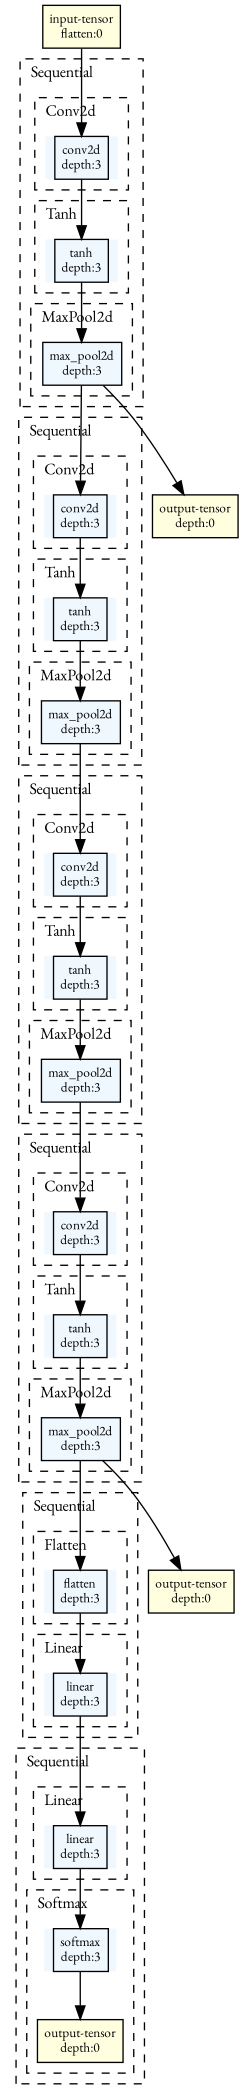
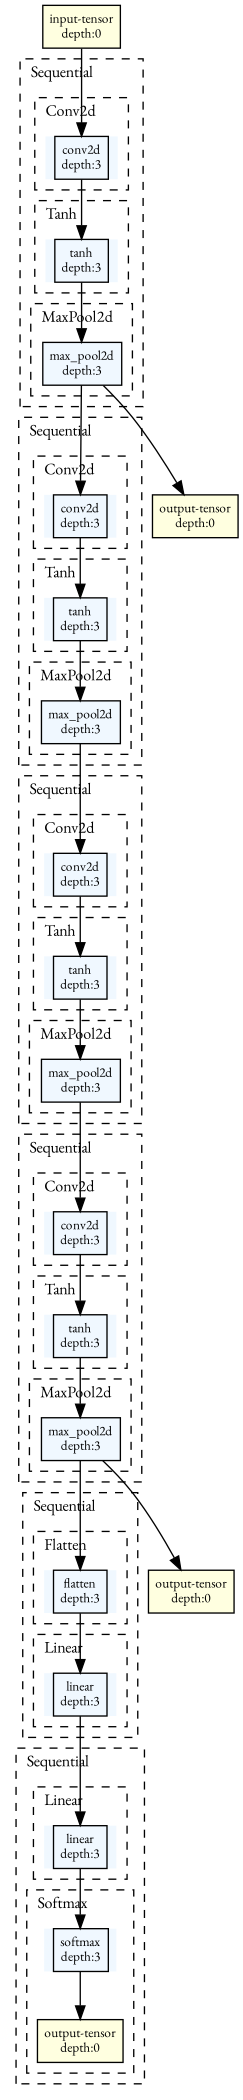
node "input-tensor": text "flatten:0" -> "depth:0"
